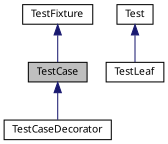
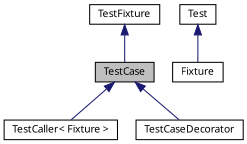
node "TestLeaf": label "TestLeaf" -> "Fixture"
node "TestCaller< Fixture >": added
